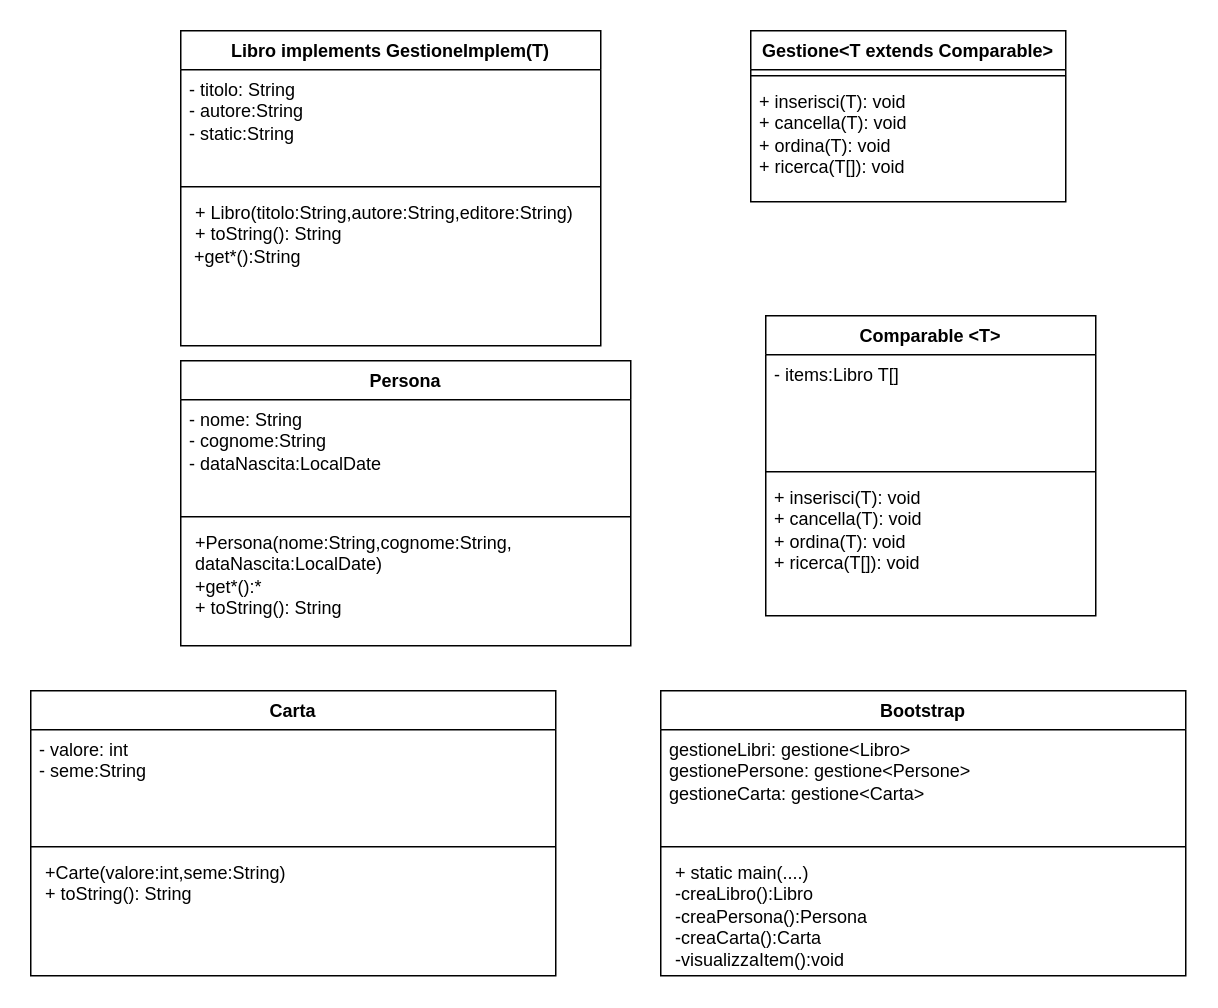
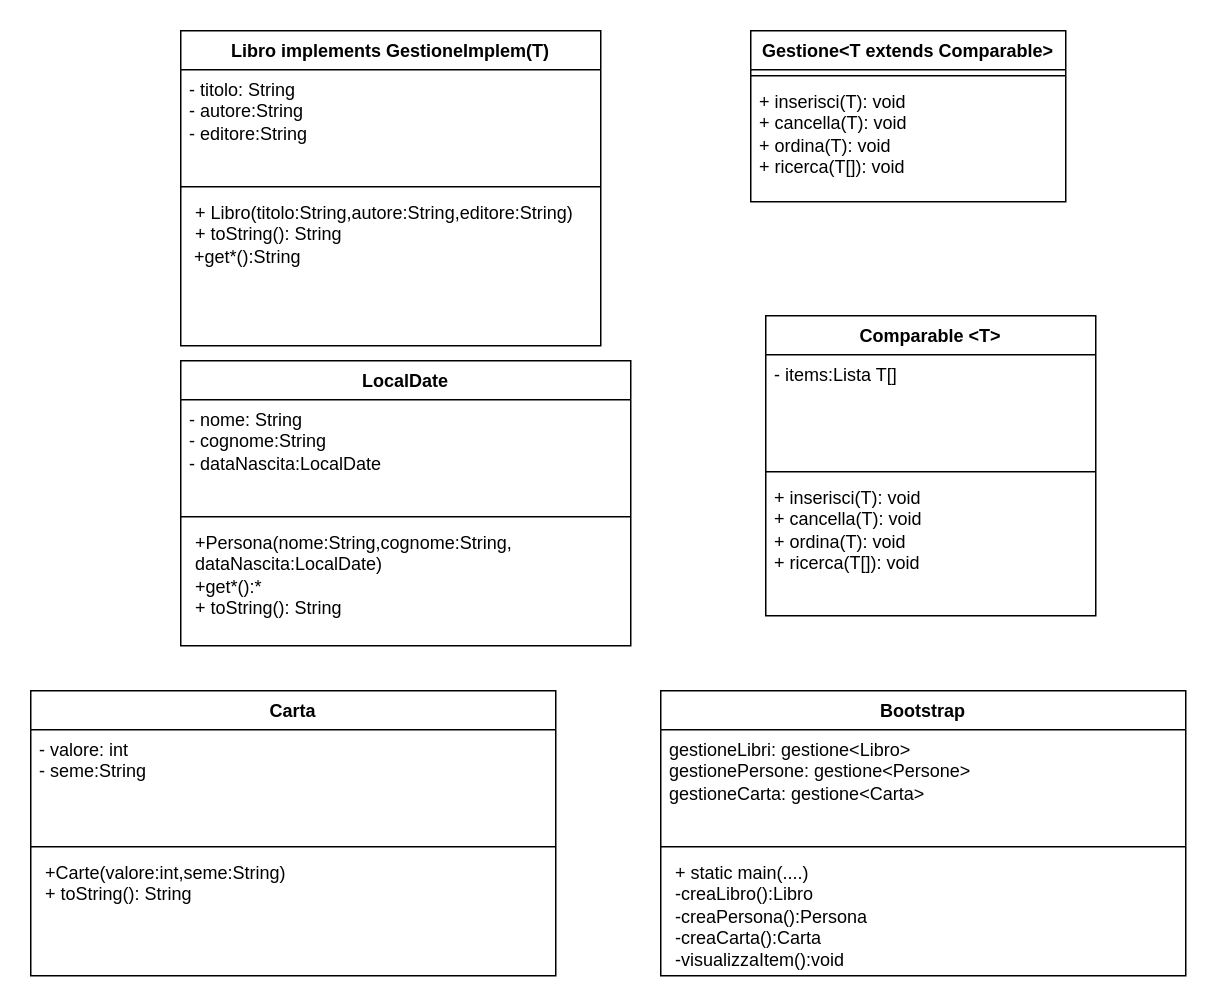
node "- titolo: String - autore:String - static:String": label "- titolo: String - autore:String - static:String" -> "- titolo: String - autore:String - editore:String"
node "- items:Libro T[]": label "- items:Libro T[]" -> "- items:Lista T[]"
node "Persona": label "Persona" -> "LocalDate"
